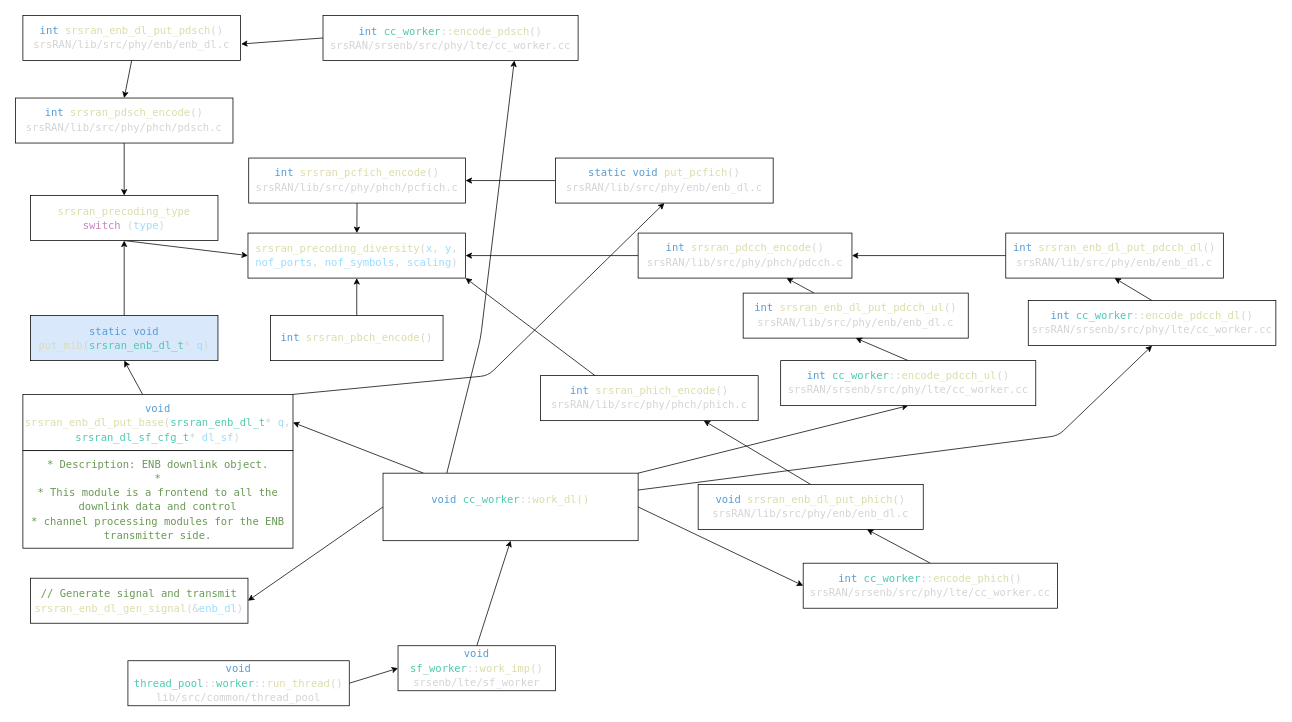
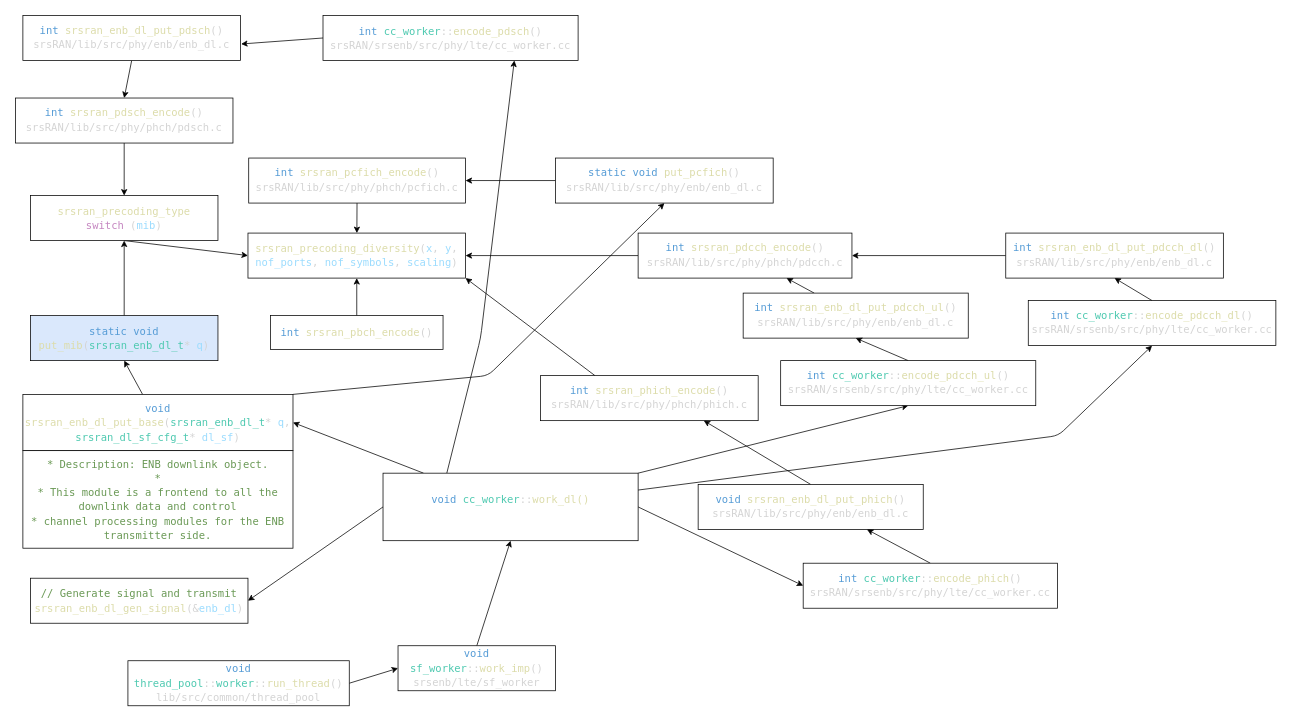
node "srsran_precoding_type switch (type)": label "srsran_precoding_type switch (type)" -> "srsran_precoding_type switch (mib)"
node "int srsran_pbch_encode()": size 173x45 -> 173x34
